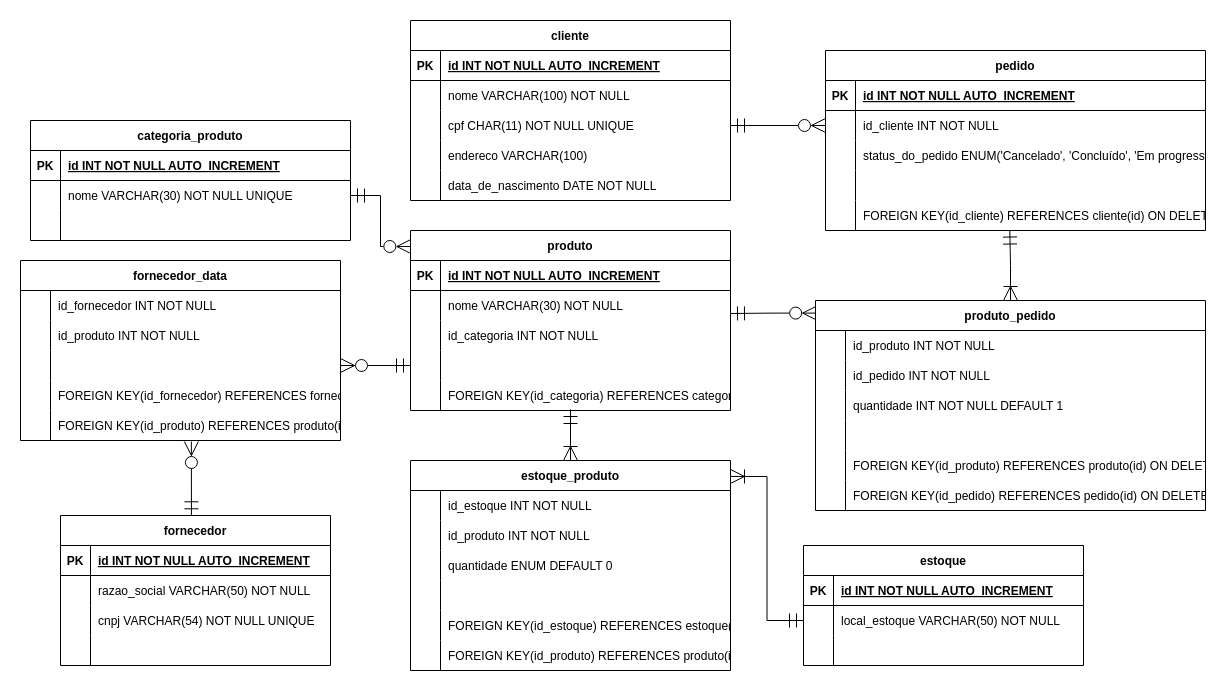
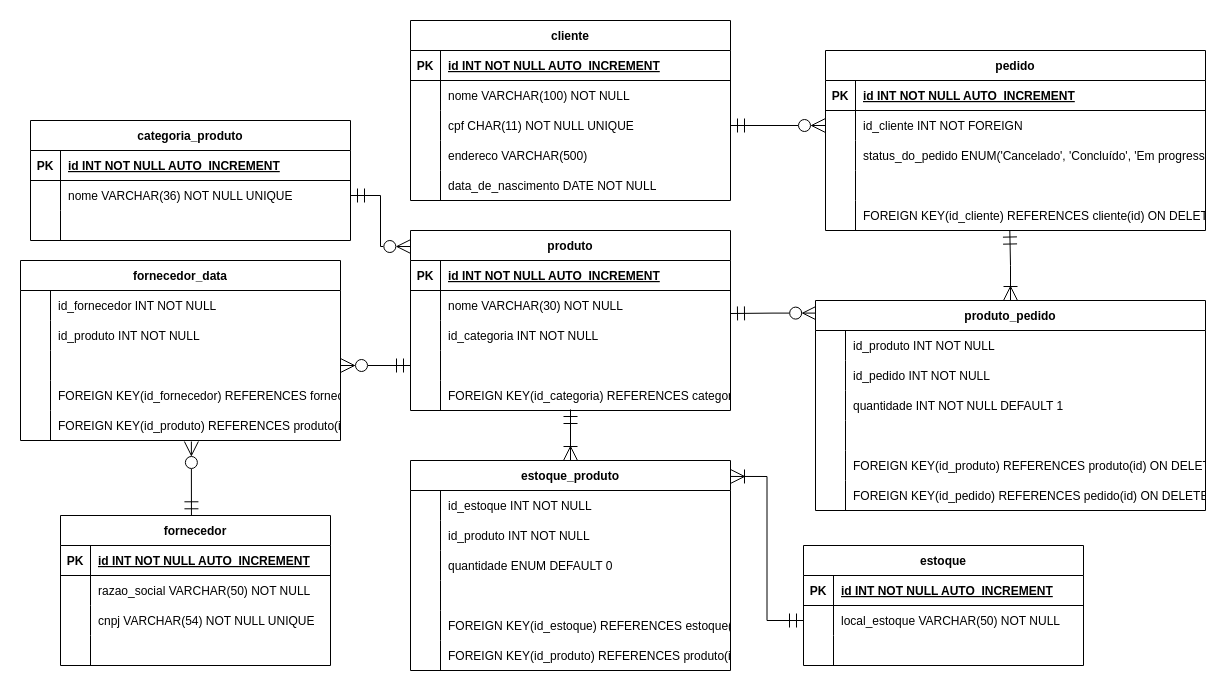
node "id_cliente INT NOT NULL": label "id_cliente INT NOT NULL" -> "id_cliente INT NOT FOREIGN"
node "endereco VARCHAR(100)": label "endereco VARCHAR(100)" -> "endereco VARCHAR(500)"
node "nome VARCHAR(30) NOT NULL UNIQUE": label "nome VARCHAR(30) NOT NULL UNIQUE" -> "nome VARCHAR(36) NOT NULL UNIQUE"
